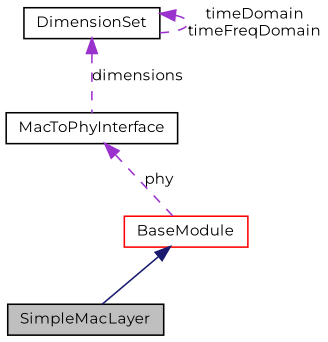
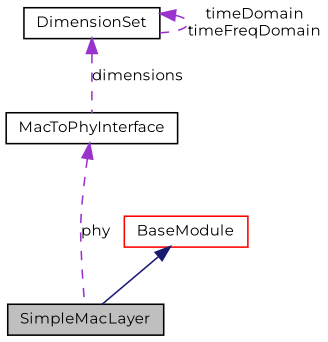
edge "BaseModule" -> "MacToPhyInterface": now "SimpleMacLayer" -> "MacToPhyInterface"
